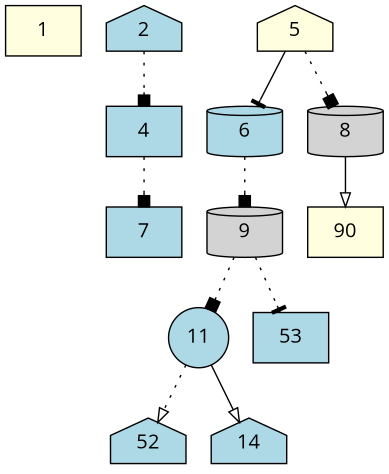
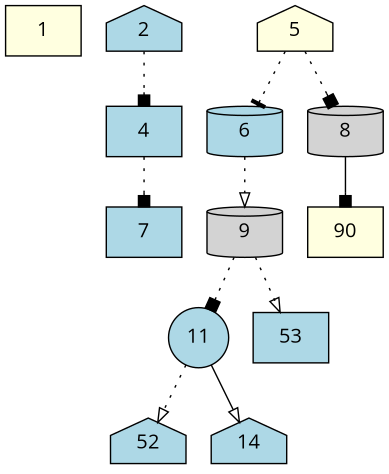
edge "5" -> "6": style solid -> dotted
edge "6" -> "9": arrowhead box -> onormal
edge "8" -> "90": arrowhead onormal -> box
edge "9" -> "53": arrowhead tee -> onormal
